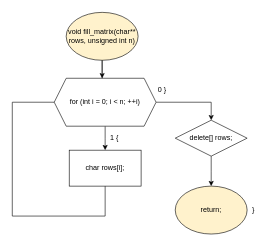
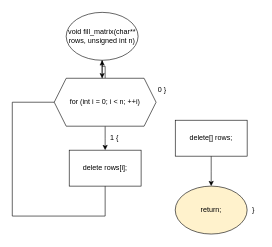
node "void fill_matrix(char** rows, unsigned int n)": fillcolor #fff2cc -> #ffffff
edge "for (int i = 0; i < n; ++i)" -> "delete[] rows;": now "for (int i = 0; i < n; ++i)" -> "void fill_matrix(char** rows, unsigned int n)"
node "delete[] rows;": shape diamond -> rectangle
node "char rows[i];": label "char rows[i];" -> "delete rows[i];"
